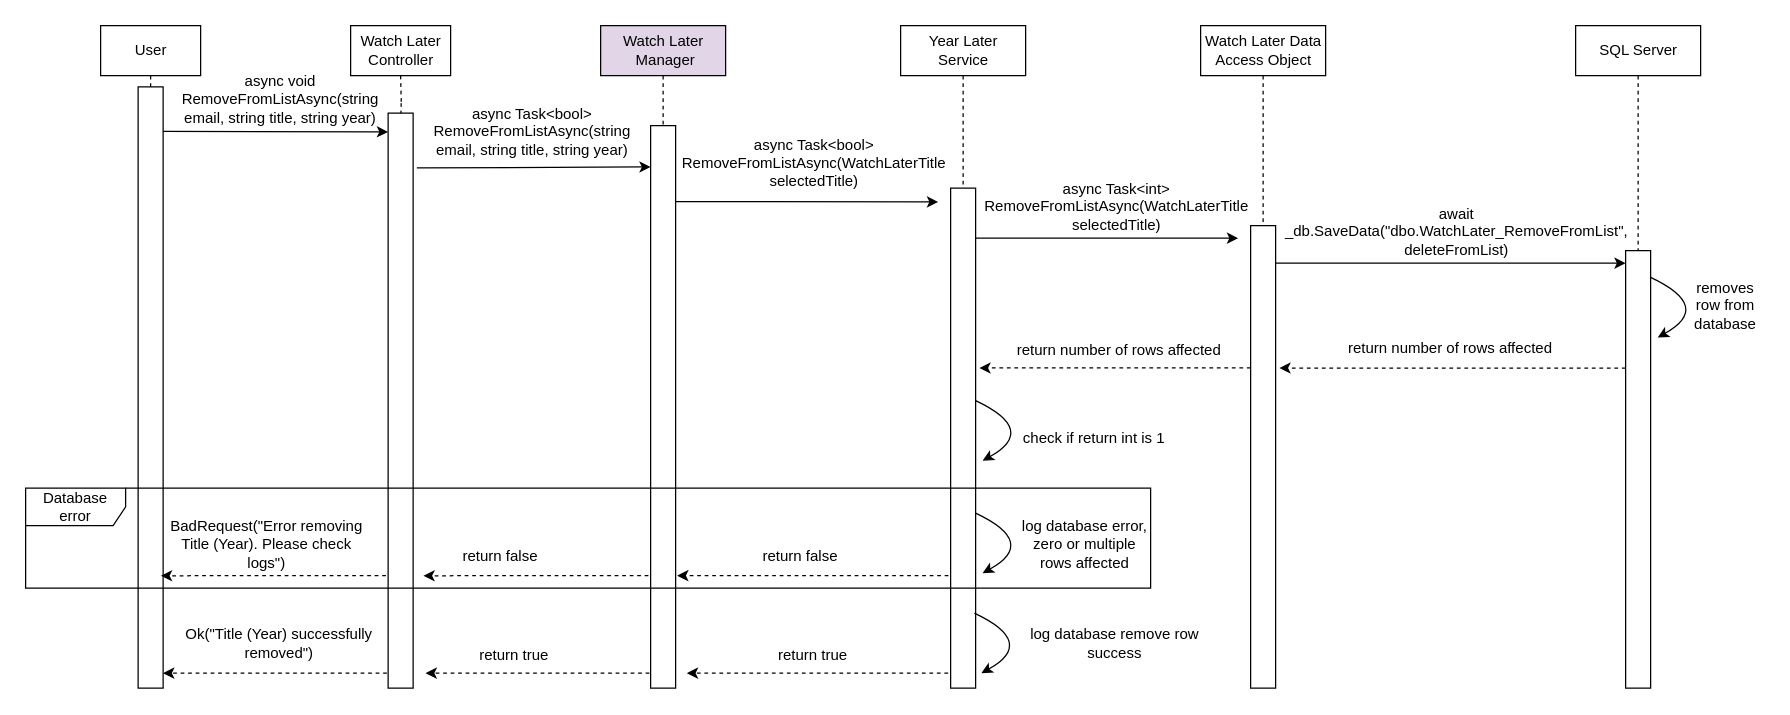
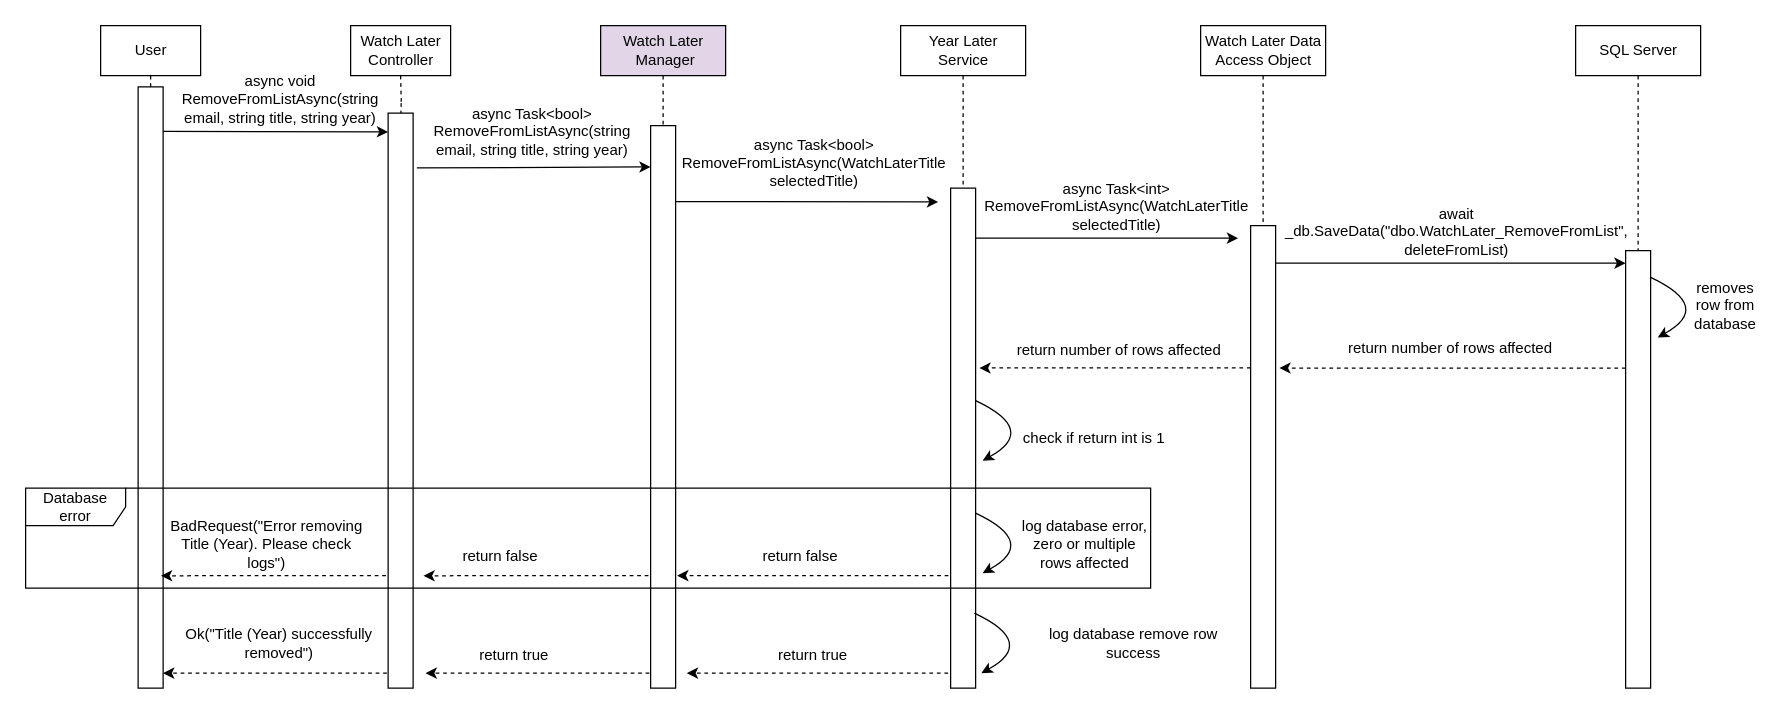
node "log database remove row success": moved (1115, 643) -> (1134, 643)
